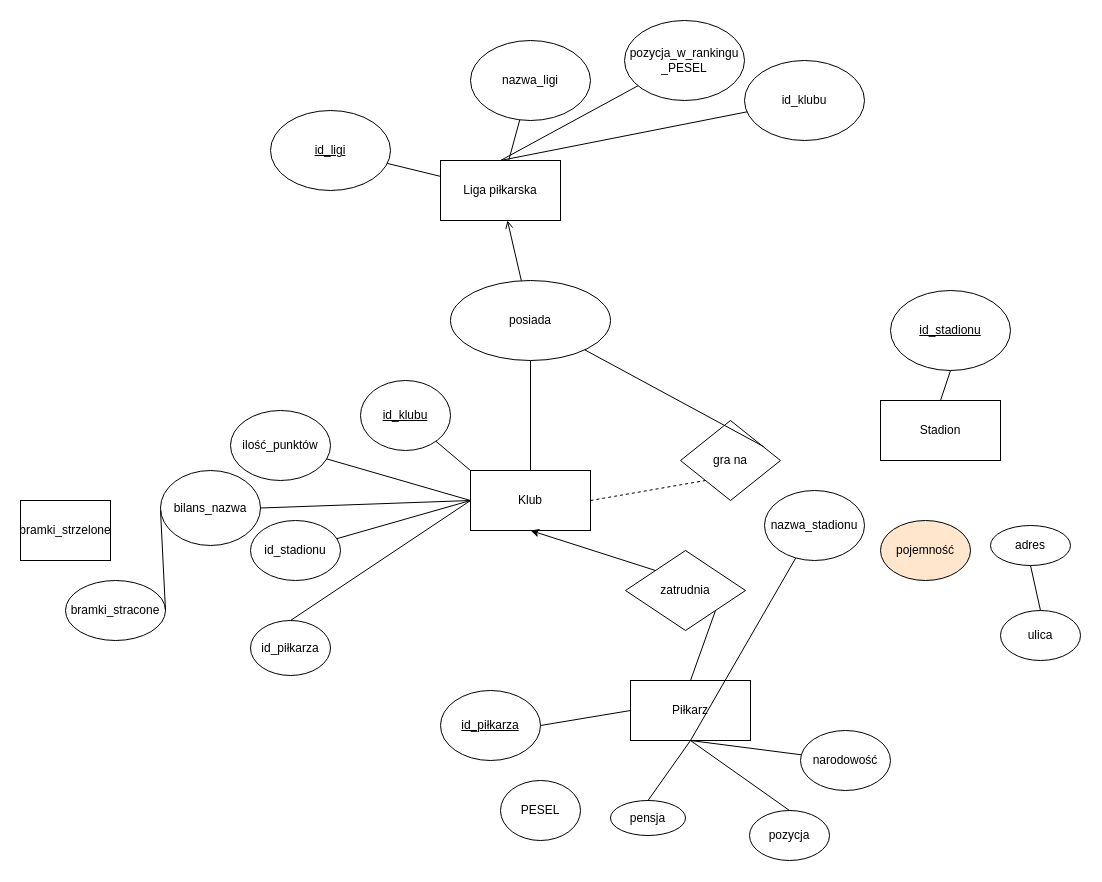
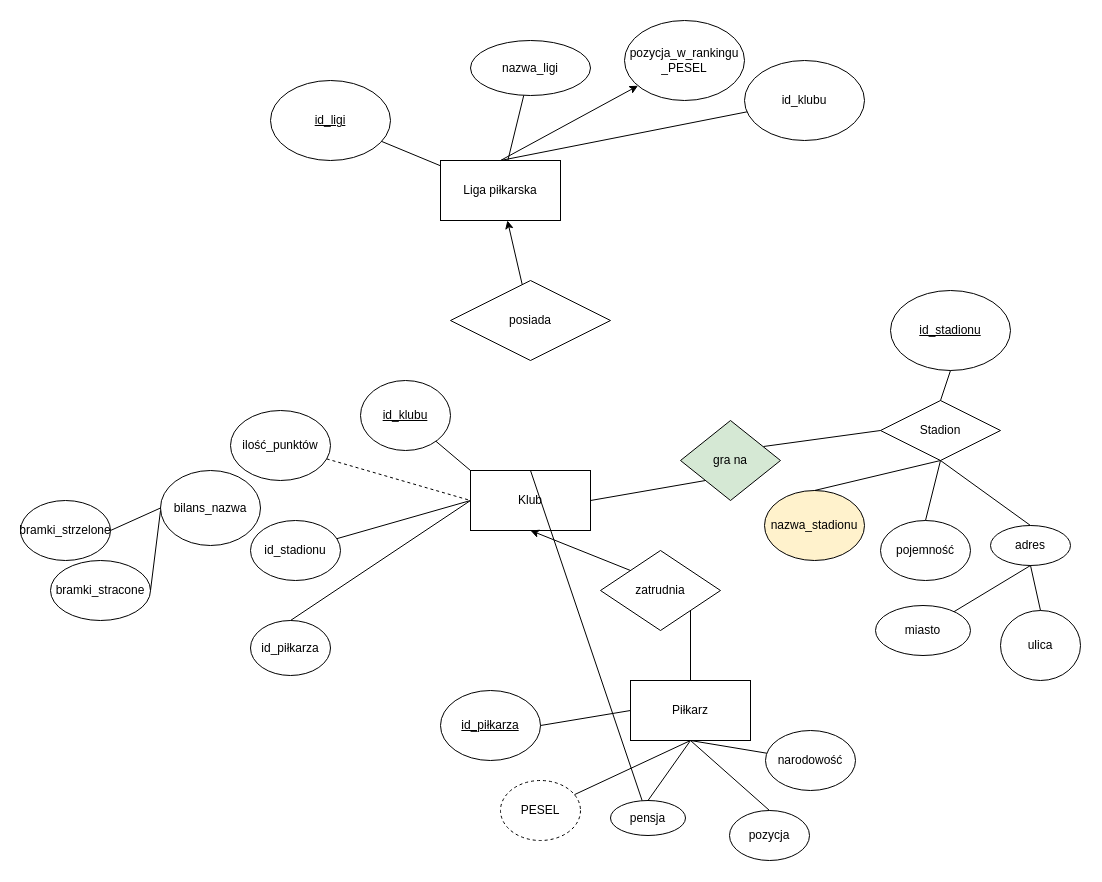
node "nazwa_ligi": size 120x80 -> 120x55
edge "pozycja_w_rankingu _PESEL" -- "Liga piłkarska": arrowhead none -> classic
node "id_ligi": moved (331, 151) -> (331, 121)
edge "posiada" -> "Liga piłkarska": arrowhead open -> classic
node "posiada": shape ellipse -> diamond
edge "posiada" -- "gra na": now "Stadion" -- "gra na"
edge "posiada" -- "Klub": now "pensja" -- "Klub"
node "Stadion": shape rectangle -> diamond
node "gra na": fillcolor #ffffff -> #d5e8d4
edge "Stadion" -- "nazwa_stadionu": added
edge "ilość_punktów" -- "Klub": style solid -> dashed
edge "gra na" -- "Klub": style dashed -> solid
edge "Stadion" -- "pojemność": added
edge "Stadion" -- "adres": added
edge "Klub" -- "bilans_nazwa": removed
edge "bilans_nazwa" -- "bramki_strzelone": added
node "nazwa_stadionu": fillcolor #ffffff -> #fff2cc
node "bramki_strzelone": shape rectangle -> ellipse
node "pojemność": fillcolor #ffe6cc -> #ffffff
edge "adres" -- "miasto": added
node "zatrudnia": moved (686, 591) -> (661, 591)
node "bramki_stracone": moved (116, 611) -> (101, 591)
node "miasto": added
node "ulica": size 80x50 -> 80x70
edge "nazwa_stadionu" -- "Piłkarz": now "PESEL" -- "Piłkarz"
node "narodowość": moved (846, 761) -> (811, 761)
node "PESEL": style solid -> dashed
node "pozycja": moved (790, 836) -> (770, 836)
